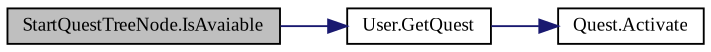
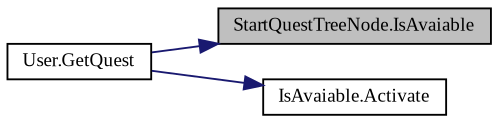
edge "StartQuestTreeNode.IsAvaiable" -> "User.GetQuest": reversed
node "Quest.Activate": label "Quest.Activate" -> "IsAvaiable.Activate"
